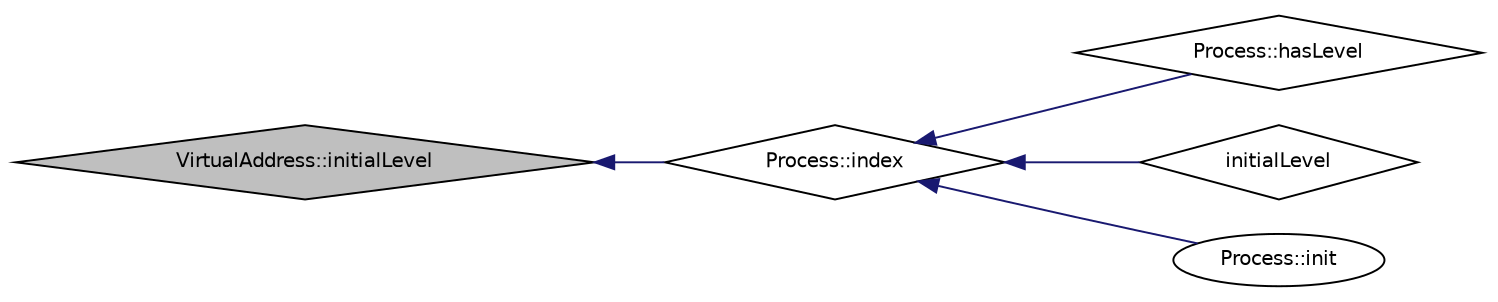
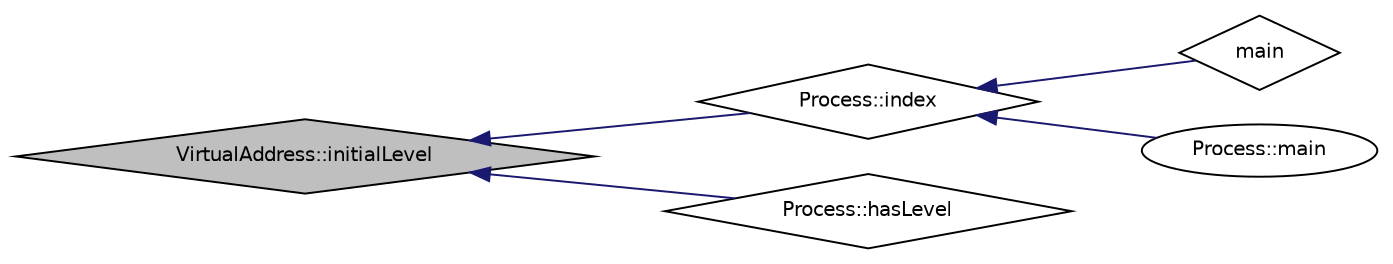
edge "Process::hasLevel" -> "Process::index": now "Process::hasLevel" -> "VirtualAddress::initialLevel"
node "initialLevel": label "initialLevel" -> "main"
node "Process::init": label "Process::init" -> "Process::main"
